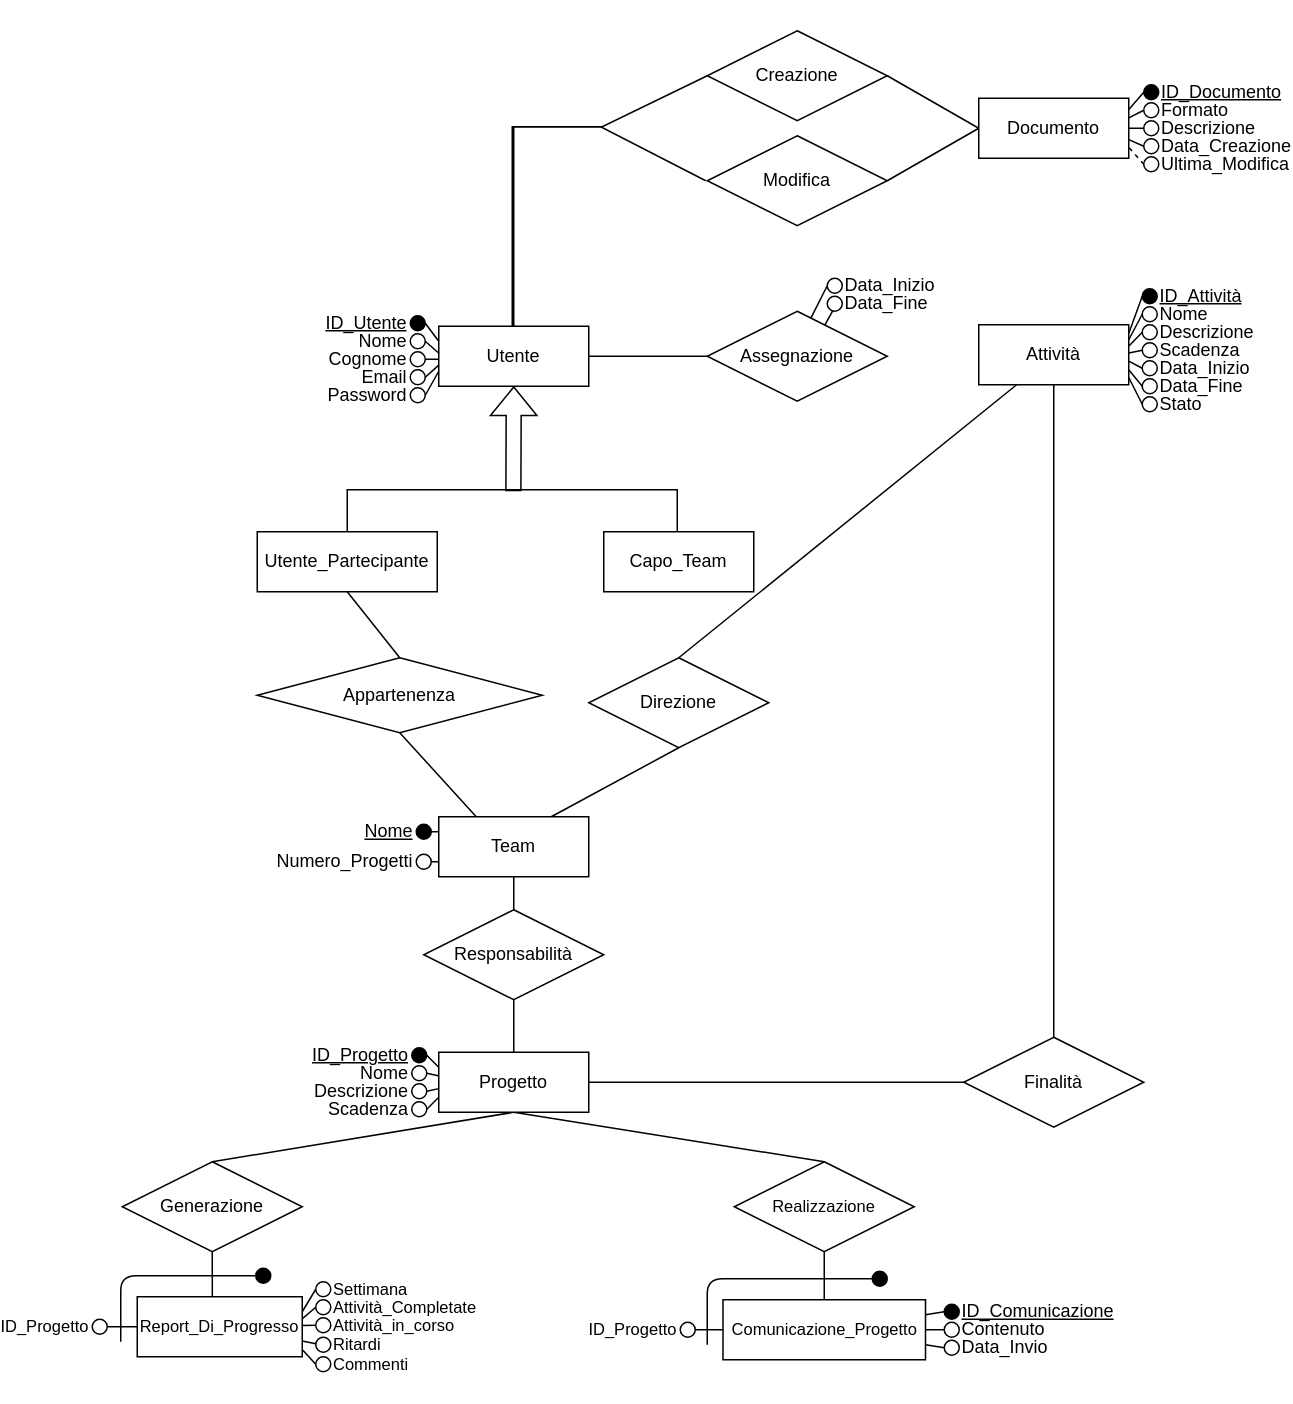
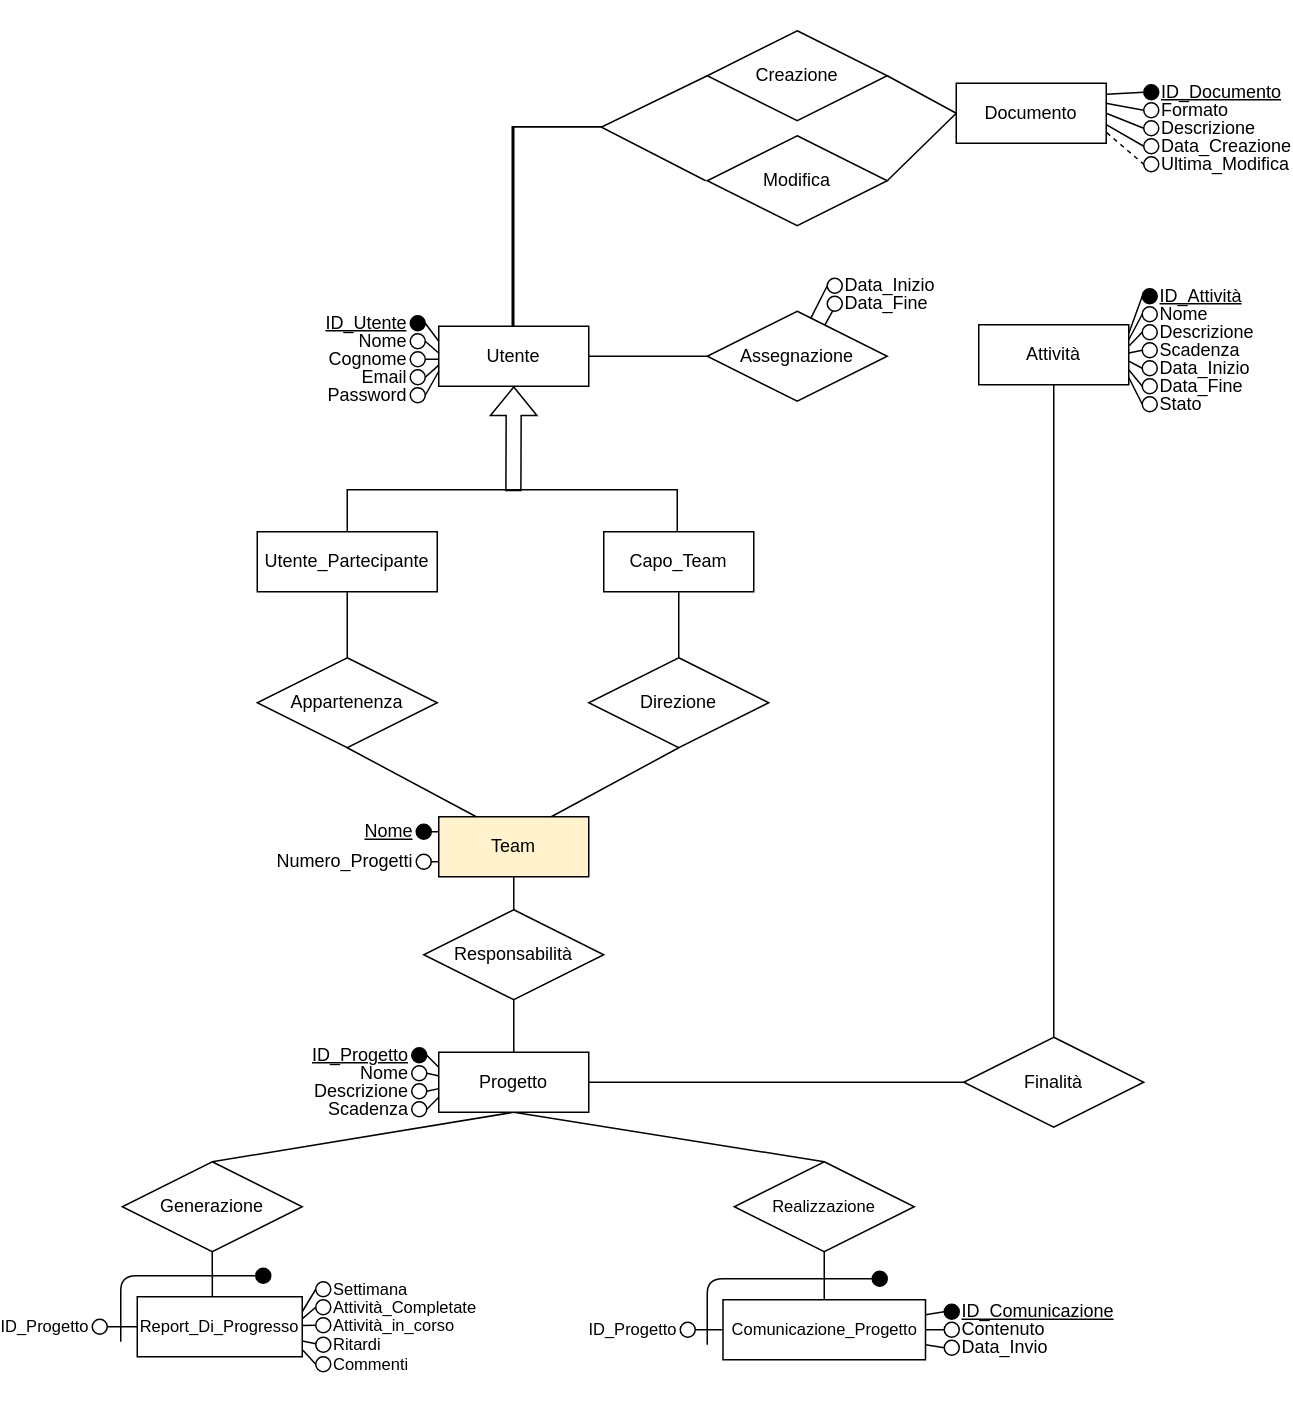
node "Documento": moved (1054, 128) -> (1031, 113)
edge "Attività" -- "Direzione": now "Capo_Team" -- "Direzione"
node "Appartenenza": size 285x75 -> 180x90
node "Team": fillcolor #ffffff -> #fff2cc
